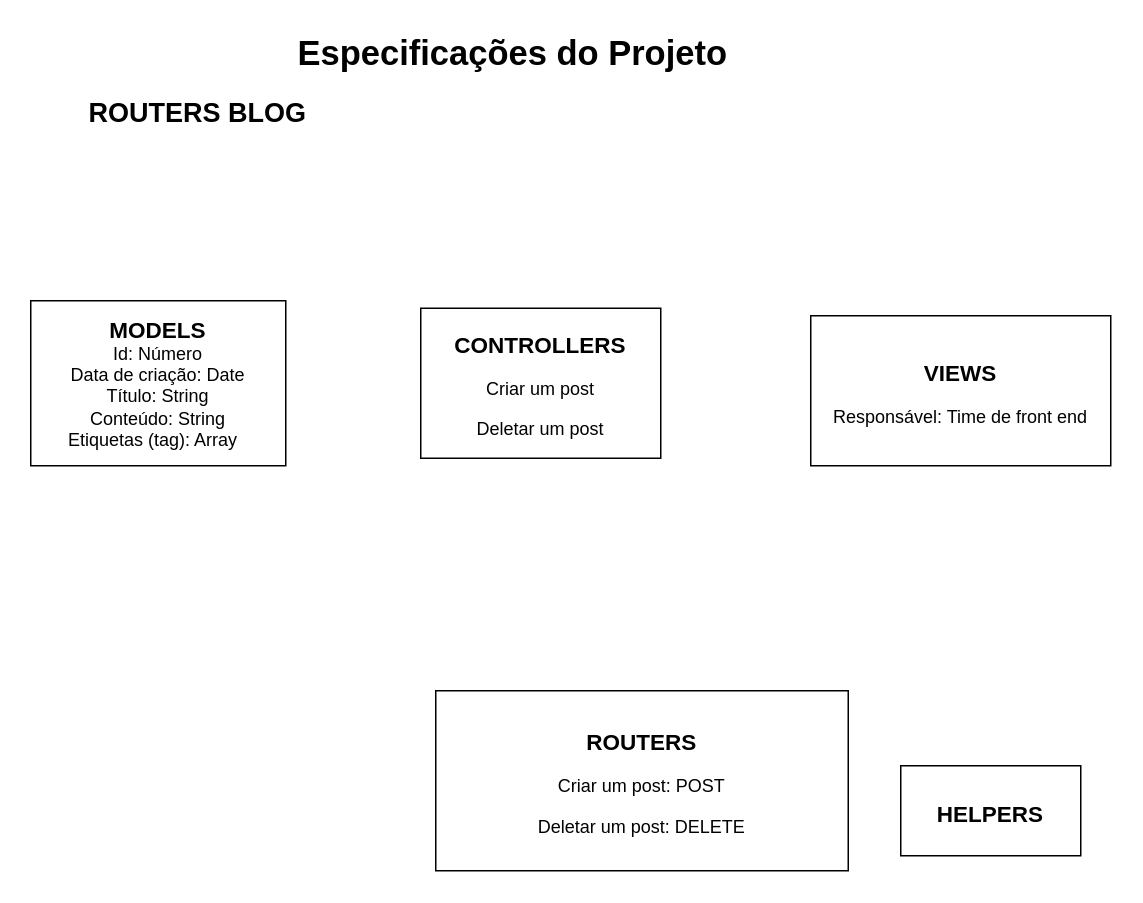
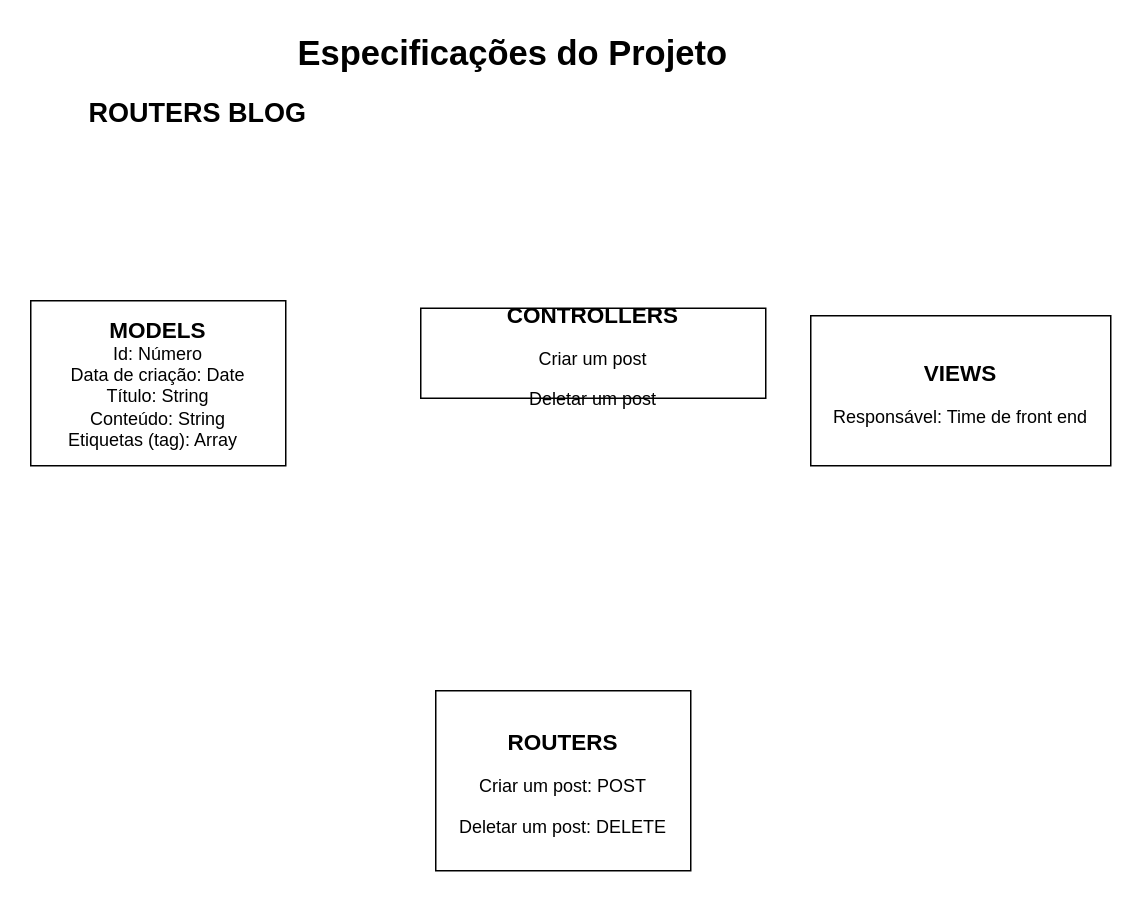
node "CONTROLLERSCriar um post Deletar um post": size 240x150 -> 345x90
node "ROUTERS Criar um post: POSTDeletar um post: DELETE": size 413x180 -> 255x180
node "HELPERS": removed
